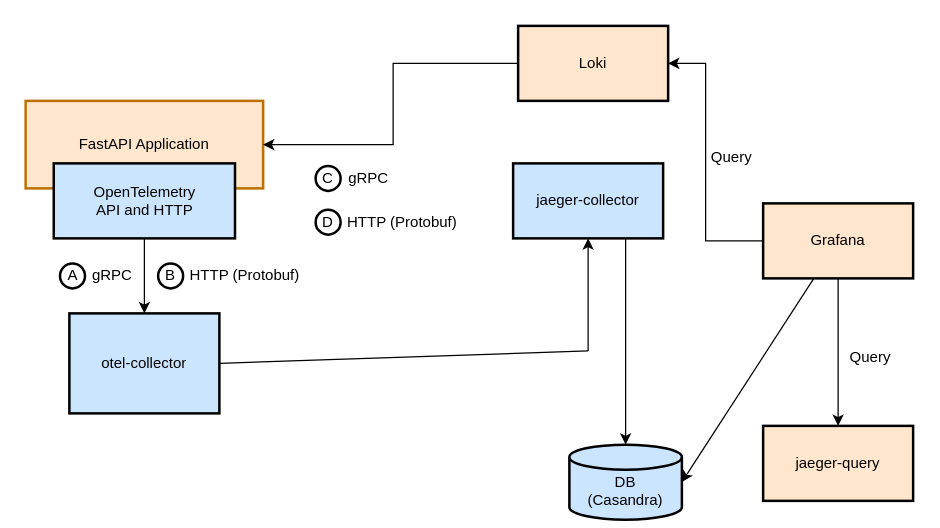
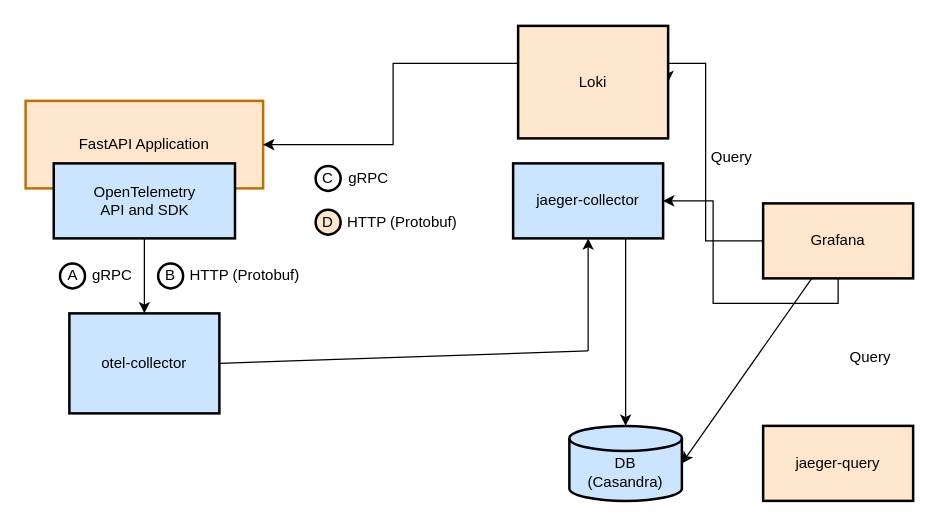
node "Loki": size 150x75 -> 150x113
node "OpenTelemetry API and HTTP": label "OpenTelemetry API and HTTP" -> "OpenTelemetry API and SDK"
node "D": fillcolor #ffffff -> #ffe6cc
edge "Grafana" -> "jaeger-query": now "Grafana" -> "jaeger-collector"
node "DB (Casandra)": moved (626, 482) -> (626, 463)
